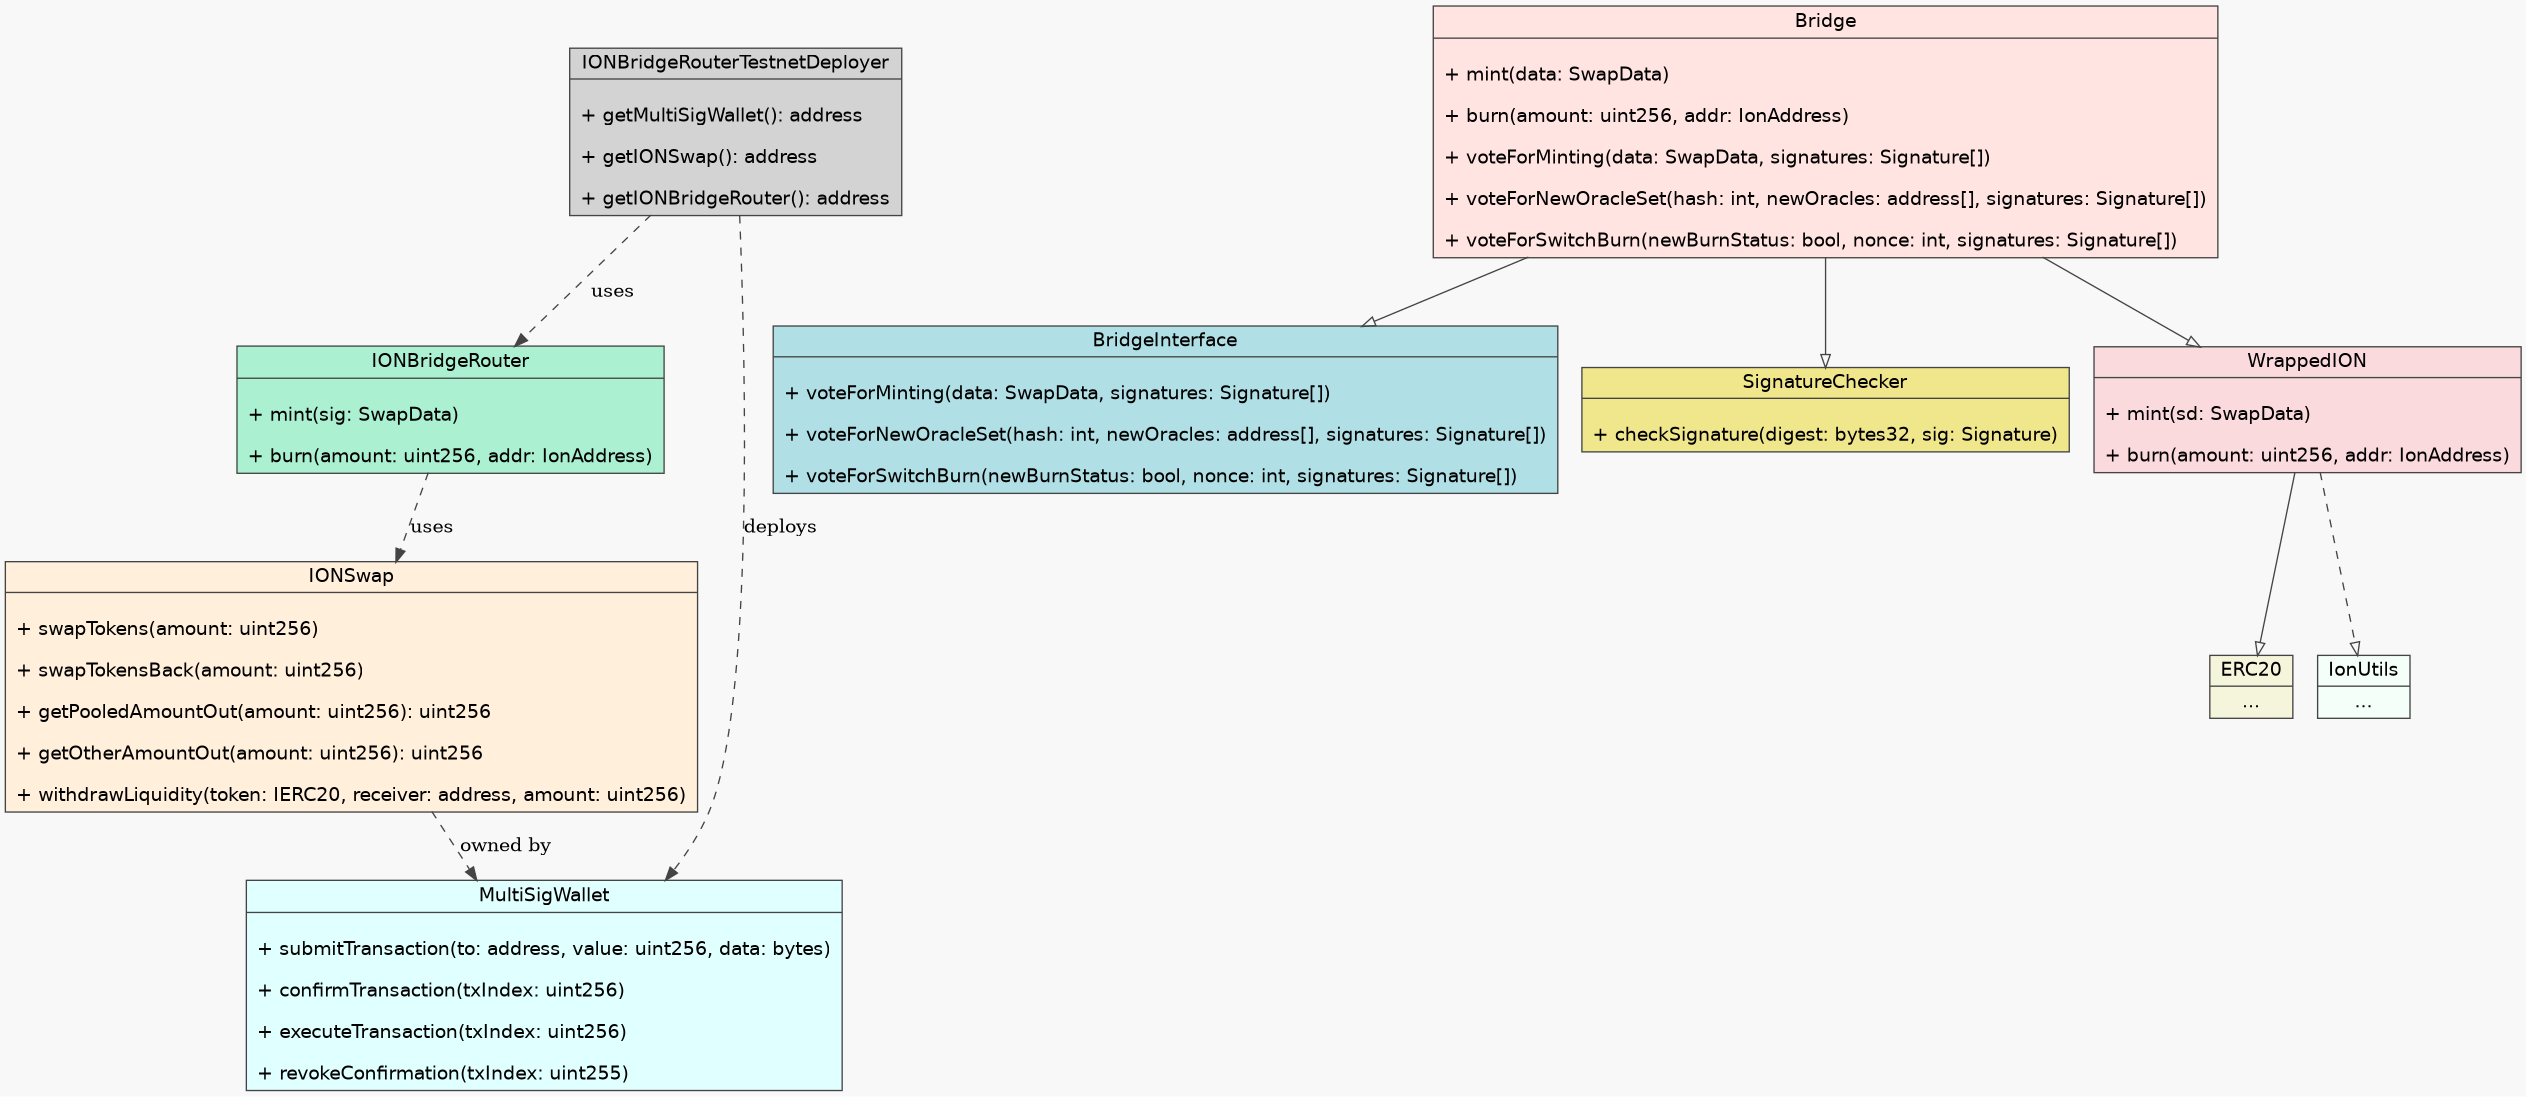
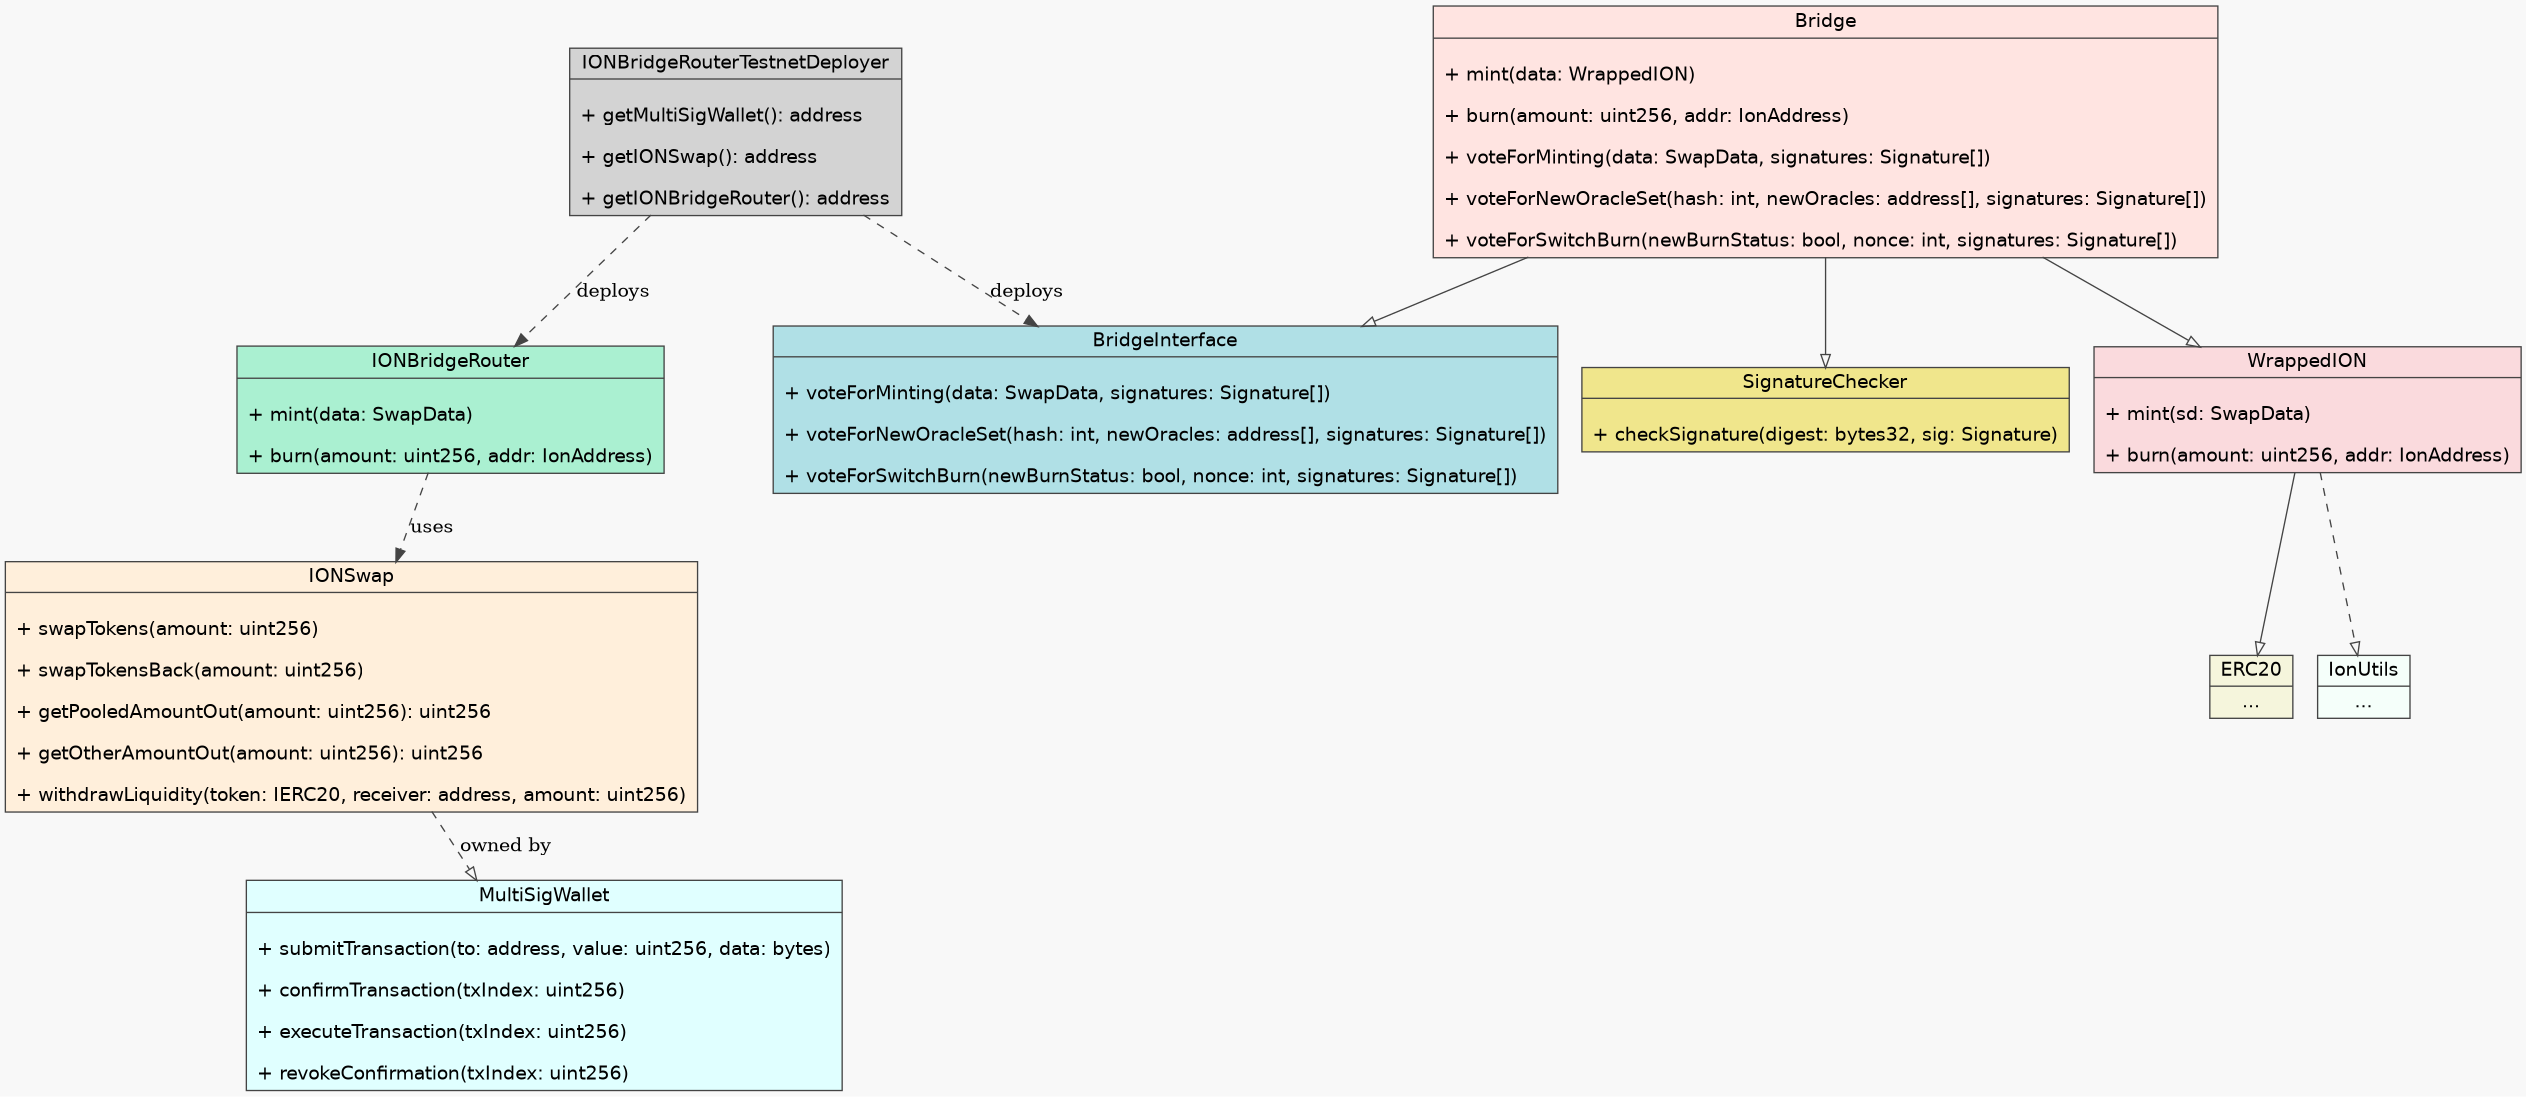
node "Bridge": text "+ mint(data: SwapData)" -> "+ mint(data: WrappedION)"
edge "IONBridgeRouterTestnetDeployer" -> "IONBridgeRouter": label "uses" -> "deploys"
node "IONBridgeRouter": text "+ mint(sig: SwapData)" -> "+ mint(data: SwapData)"
edge "IONBridgeRouterTestnetDeployer" -> "MultiSigWallet": now "IONBridgeRouterTestnetDeployer" -> "BridgeInterface"
edge "IONSwap" -> "MultiSigWallet": arrowhead normal -> empty
node "MultiSigWallet": text "+ revokeConfirmation(txIndex: uint255)" -> "+ revokeConfirmation(txIndex: uint256)"
